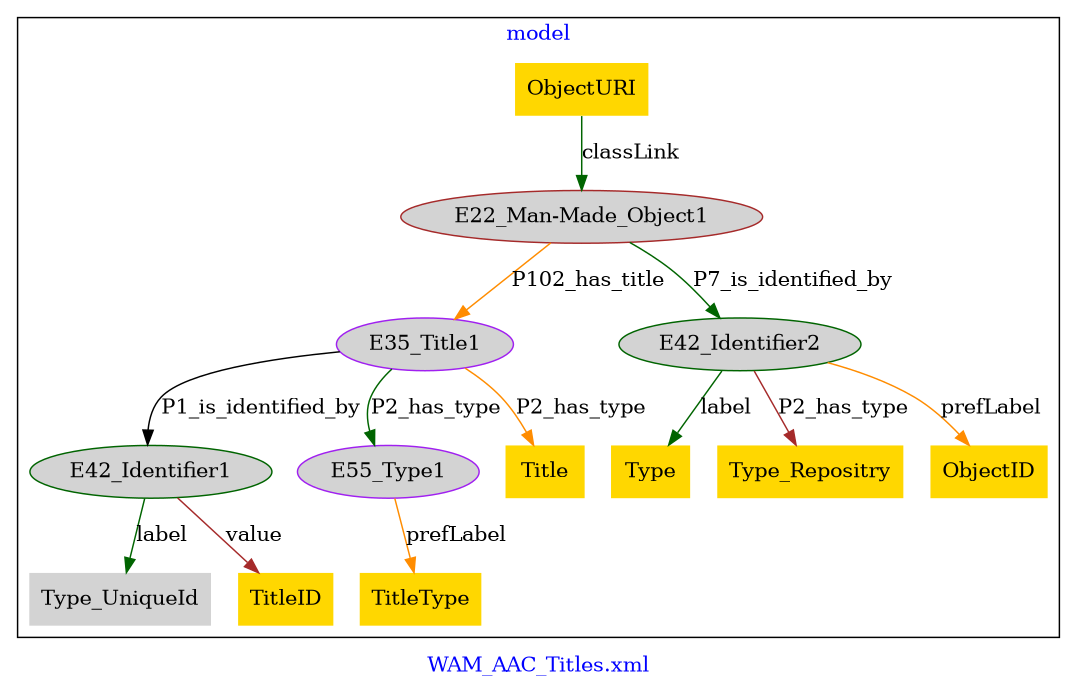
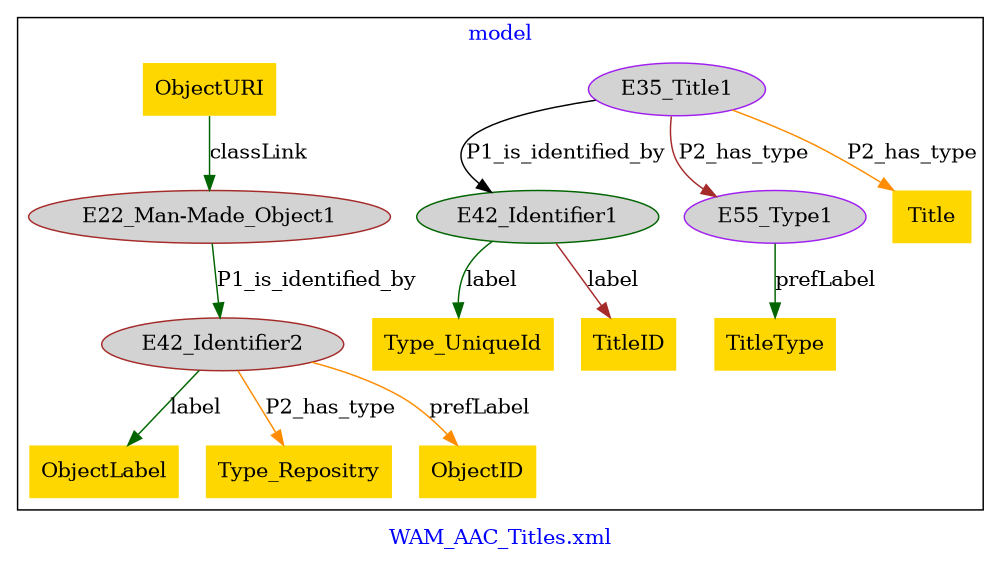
edge "E22_Man-Made_Object1" -> "E35_Title1": removed, label "P102_has_title"
edge "E22_Man-Made_Object1" -> "E42_Identifier2": label "P7_is_identified_by" -> "P1_is_identified_by"
node "E42_Identifier2": color darkgreen -> brown
edge "E35_Title1" -> "E55_Type1": color darkgreen -> brown
edge "E42_Identifier2" -> "Type_Repositry": color brown -> darkorange
node "Type": label "Type" -> "ObjectLabel"
edge "E55_Type1" -> "TitleType": color darkorange -> darkgreen
edge "E42_Identifier1" -> "TitleID": label "value" -> "label"
node "Type_UniqueId": fillcolor lightgray -> gold
